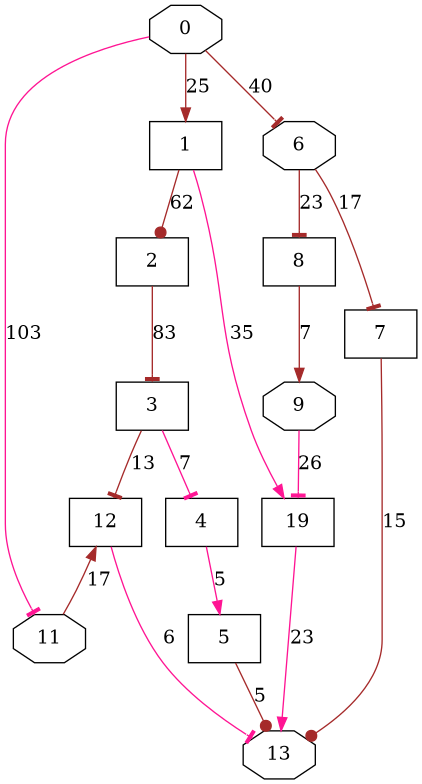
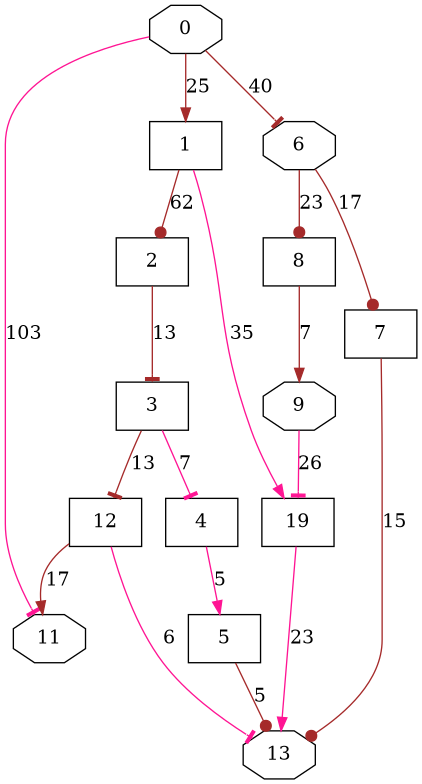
edge "6" -> "8": arrowhead tee -> dot
edge "6" -> "7": arrowhead tee -> dot
edge "2" -> "3": label "83" -> "13"
edge "11" -> "12": reversed
